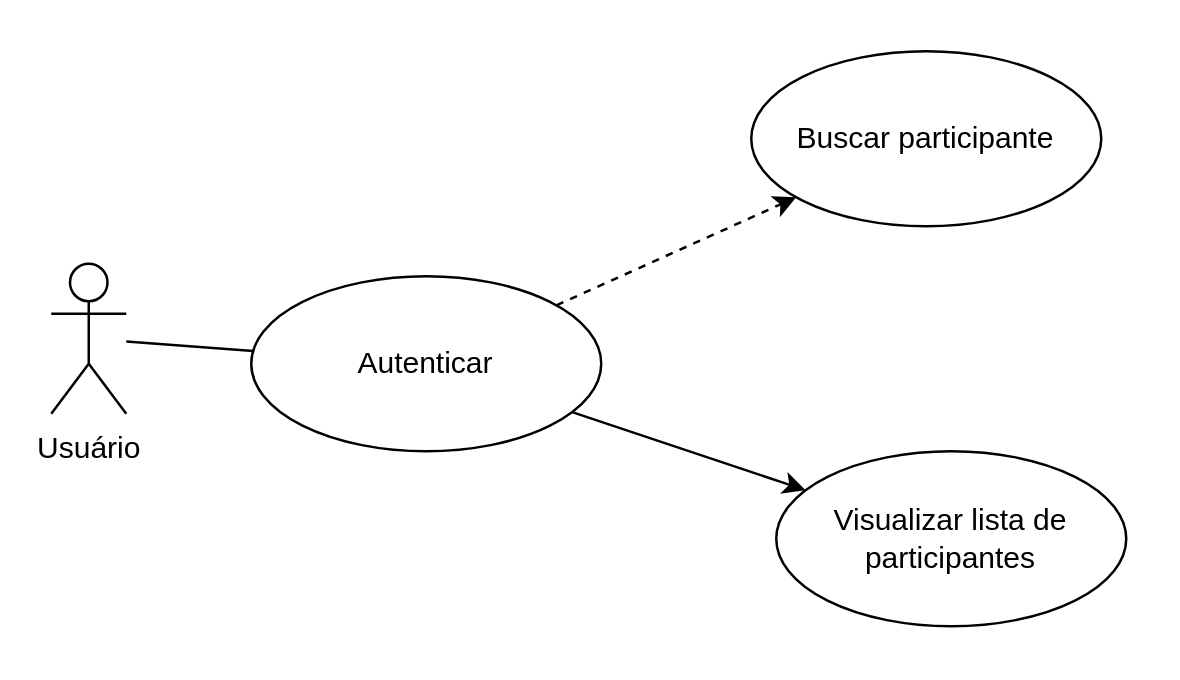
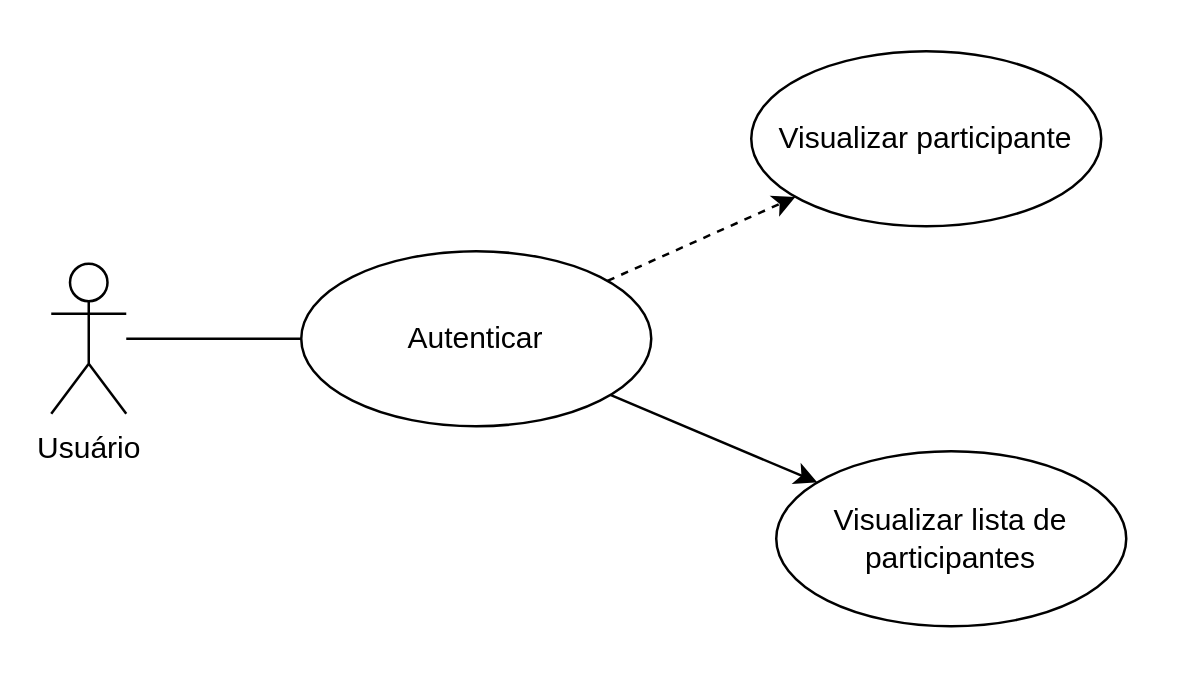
node "Buscar participante": label "Buscar participante" -> "Visualizar participante"
node "Autenticar": moved (426, 364) -> (476, 339)
